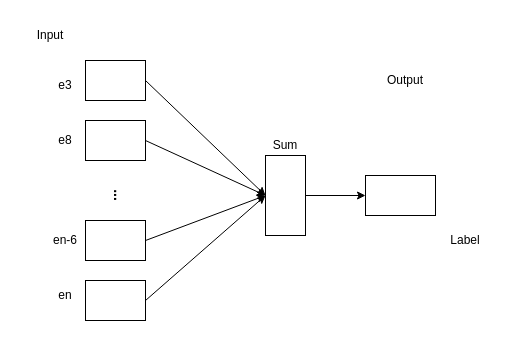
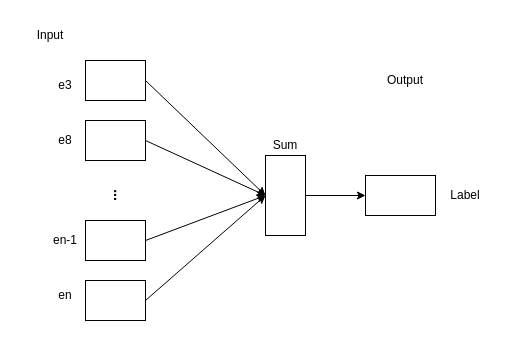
node "en-6": label "en-6" -> "en-1"
node "Label": moved (466, 241) -> (466, 196)
